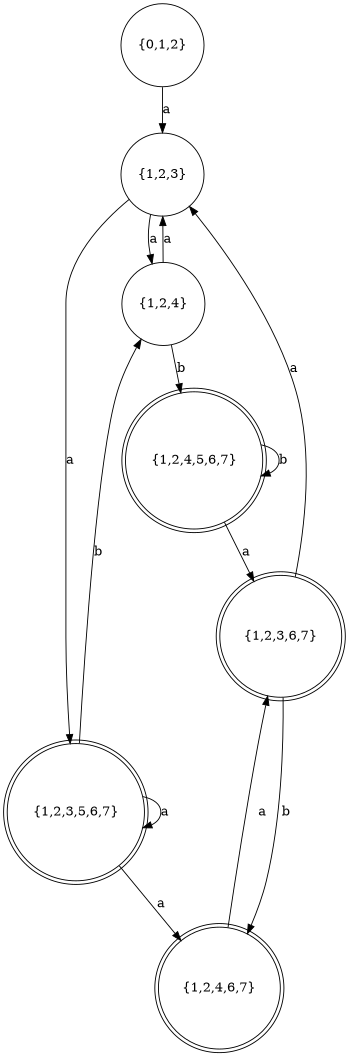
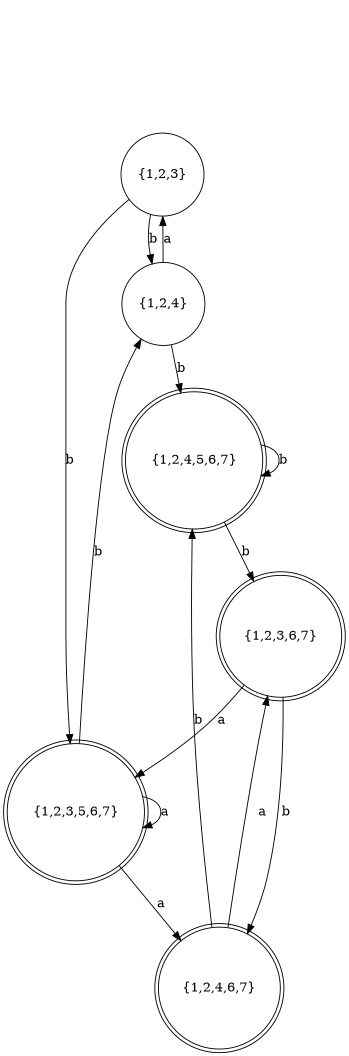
node "{0,1,2}": removed
edge "{1,2,3}" -> "{1,2,4}": label "a" -> "b"
edge "{1,2,3,6,7}" -> "{1,2,3}": now "{1,2,3,6,7}" -> "{1,2,3,5,6,7}"
edge "{1,2,3}" -> "{1,2,3,5,6,7}": label "a" -> "b"
edge "{1,2,4,5,6,7}" -> "{1,2,3,6,7}": label "a" -> "b"
edge "{1,2,4,6,7}" -> "{1,2,4,5,6,7}": added, label "b"
